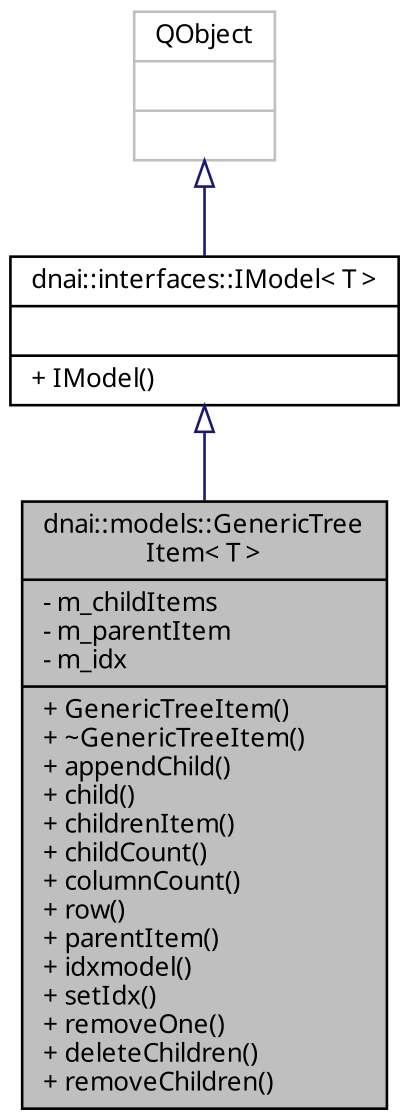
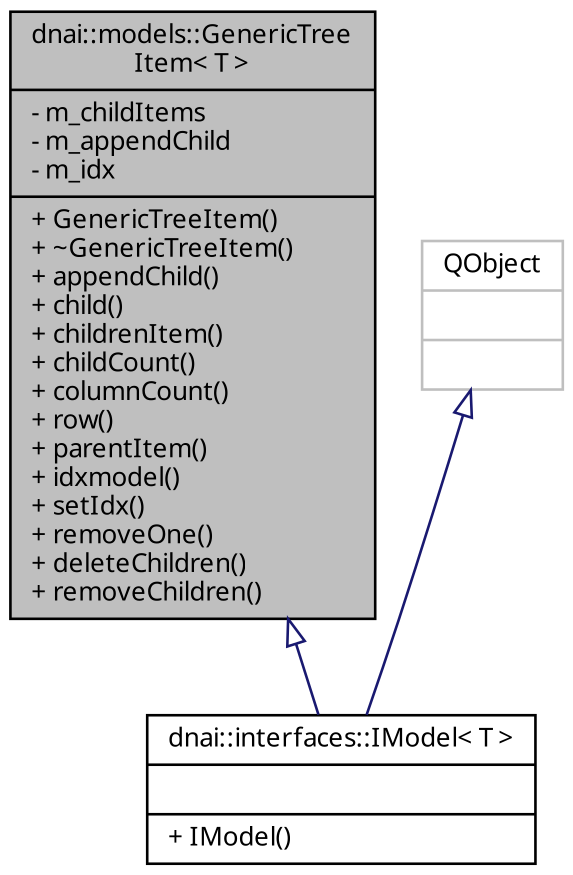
edge "dnai::models::GenericTree" -> "dnai::interfaces::IModel< T >": reversed
node "dnai::models::GenericTree": text "- m_parentItem" -> "- m_appendChild"
